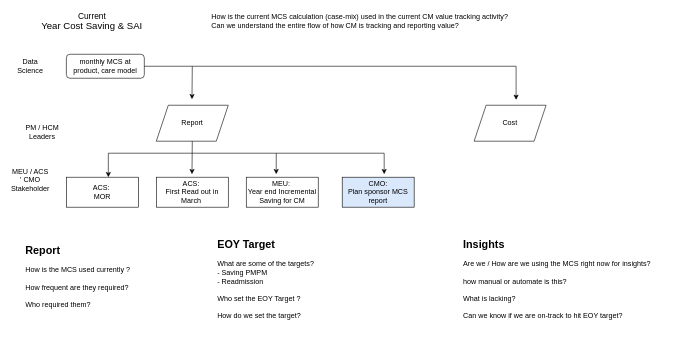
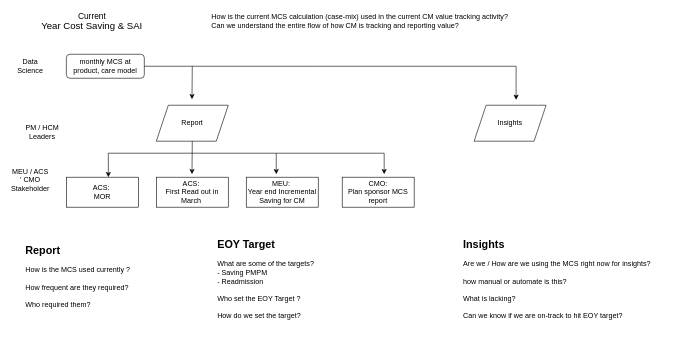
node "Cost": label "Cost" -> "Insights"
node "CMO: Plan sponsor MCS report": fillcolor #dae8fc -> #ffffff
